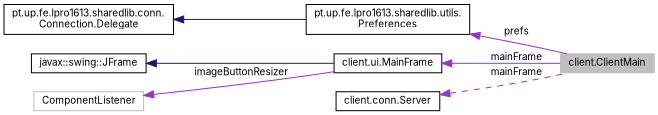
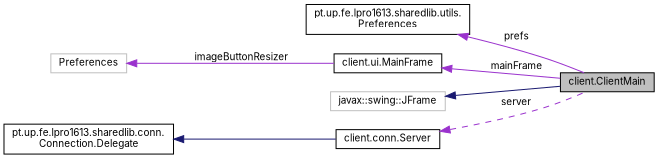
edge "pt.up.fe.lpro1613.sharedlib.utils. Preferences" -> "pt.up.fe.lpro1613.sharedlib.conn. Connection.Delegate": now "client.conn.Server" -> "pt.up.fe.lpro1613.sharedlib.conn. Connection.Delegate"
node "javax::swing::JFrame": color black -> grey75
edge "client.ui.MainFrame" -> "javax::swing::JFrame": now "client.ClientMain" -> "javax::swing::JFrame"
node "client.ClientMain": color grey75 -> black
edge "client.ClientMain" -> "client.conn.Server": label " mainFrame" -> " server"
node "ComponentListener": label "ComponentListener" -> "Preferences"
